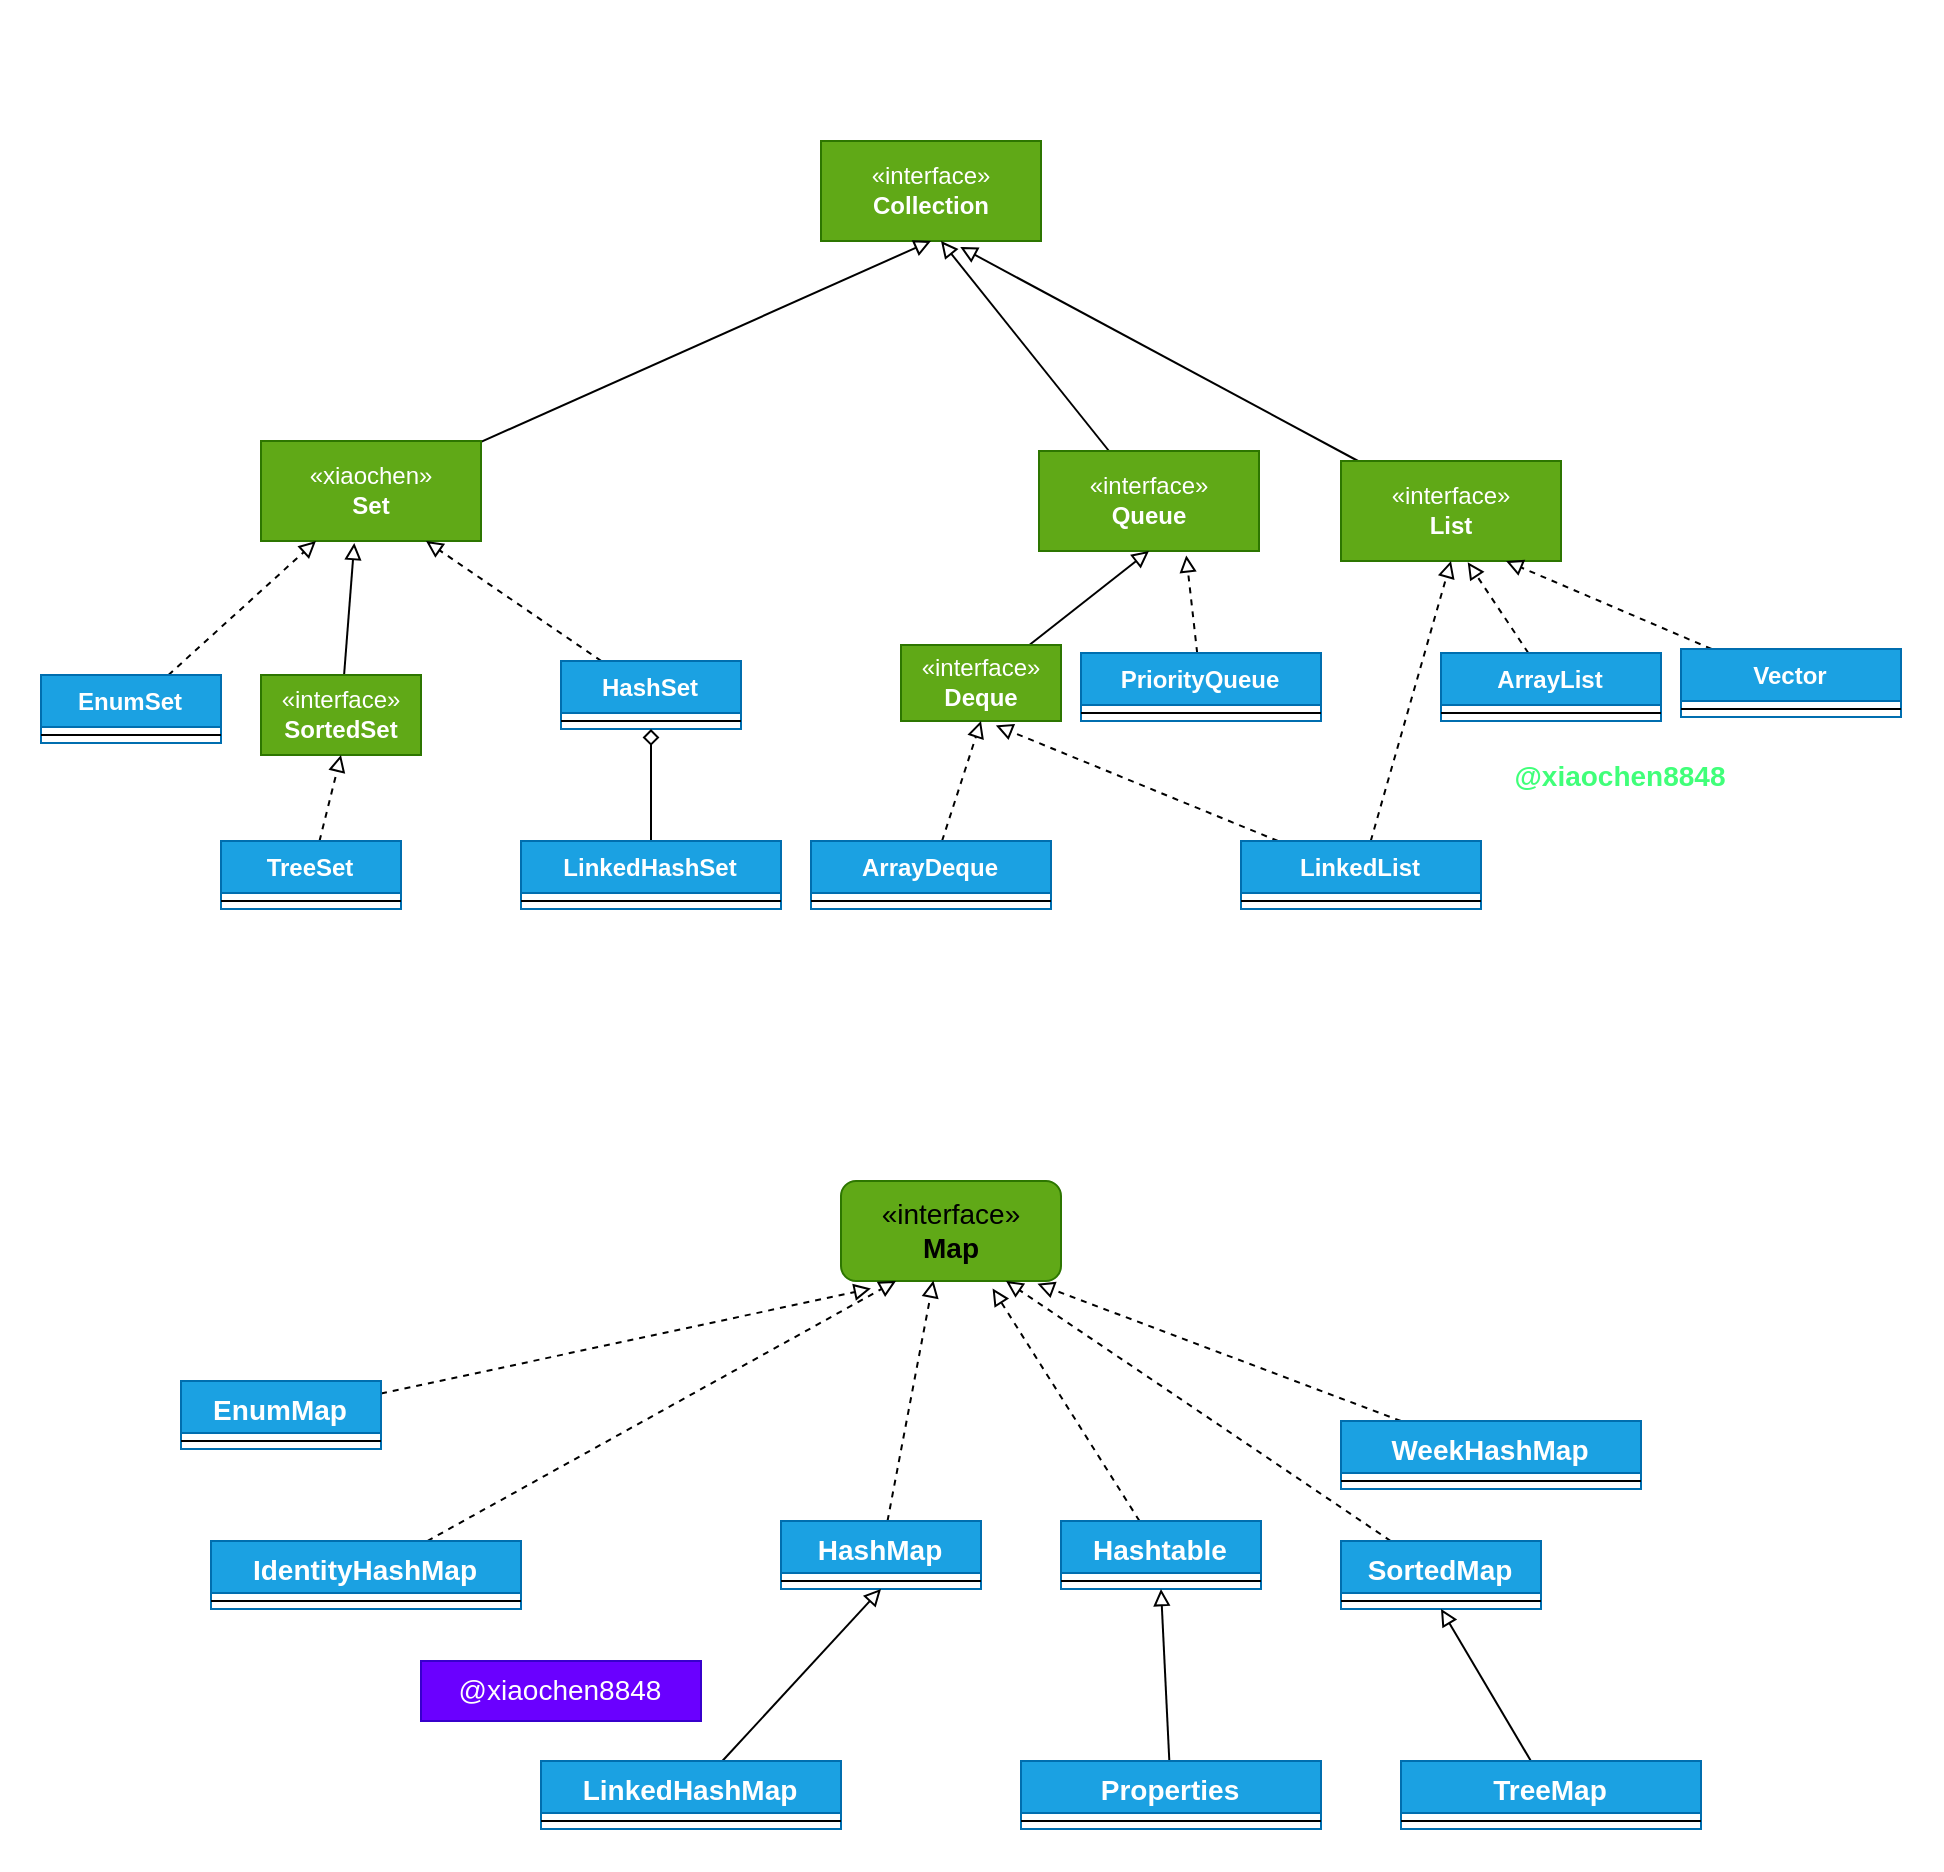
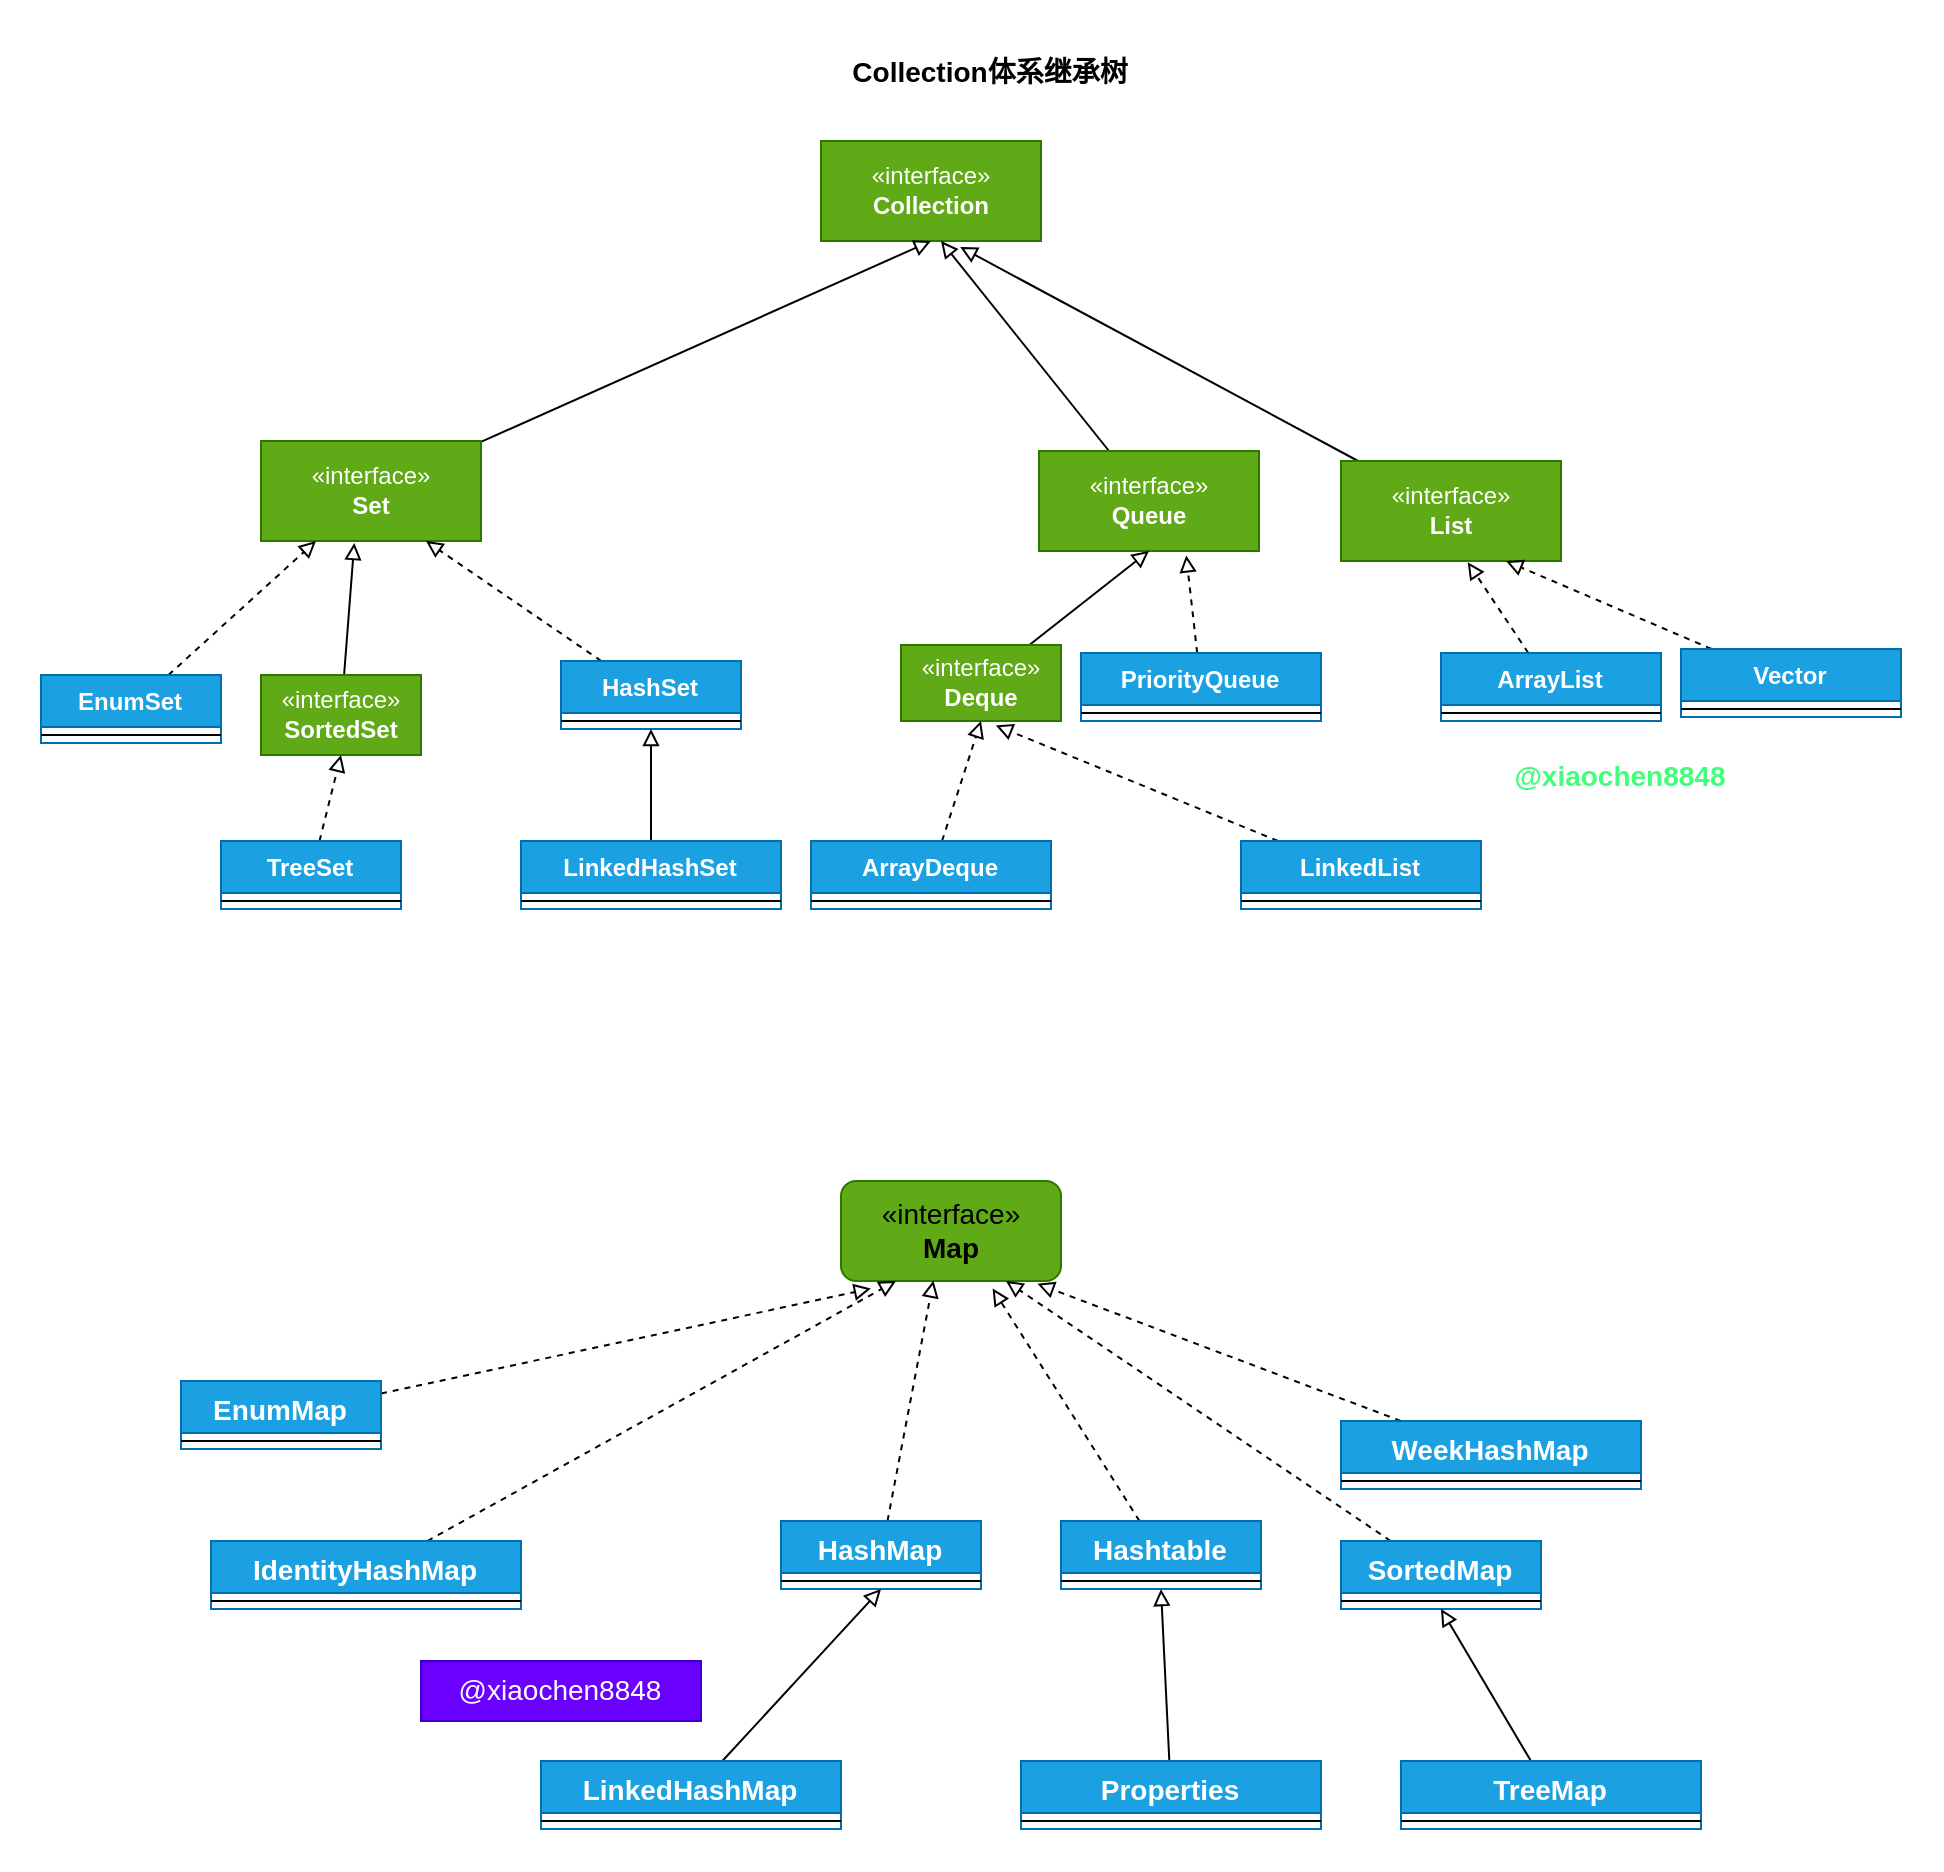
node "Collection体系继承树": added
node "«xiaochen» Set": label "«xiaochen» Set" -> "«interface» Set"
edge "LinkedList" -> "«interface» List": removed
edge "LinkedHashSet" -> "HashSet": arrowhead diamond -> block
